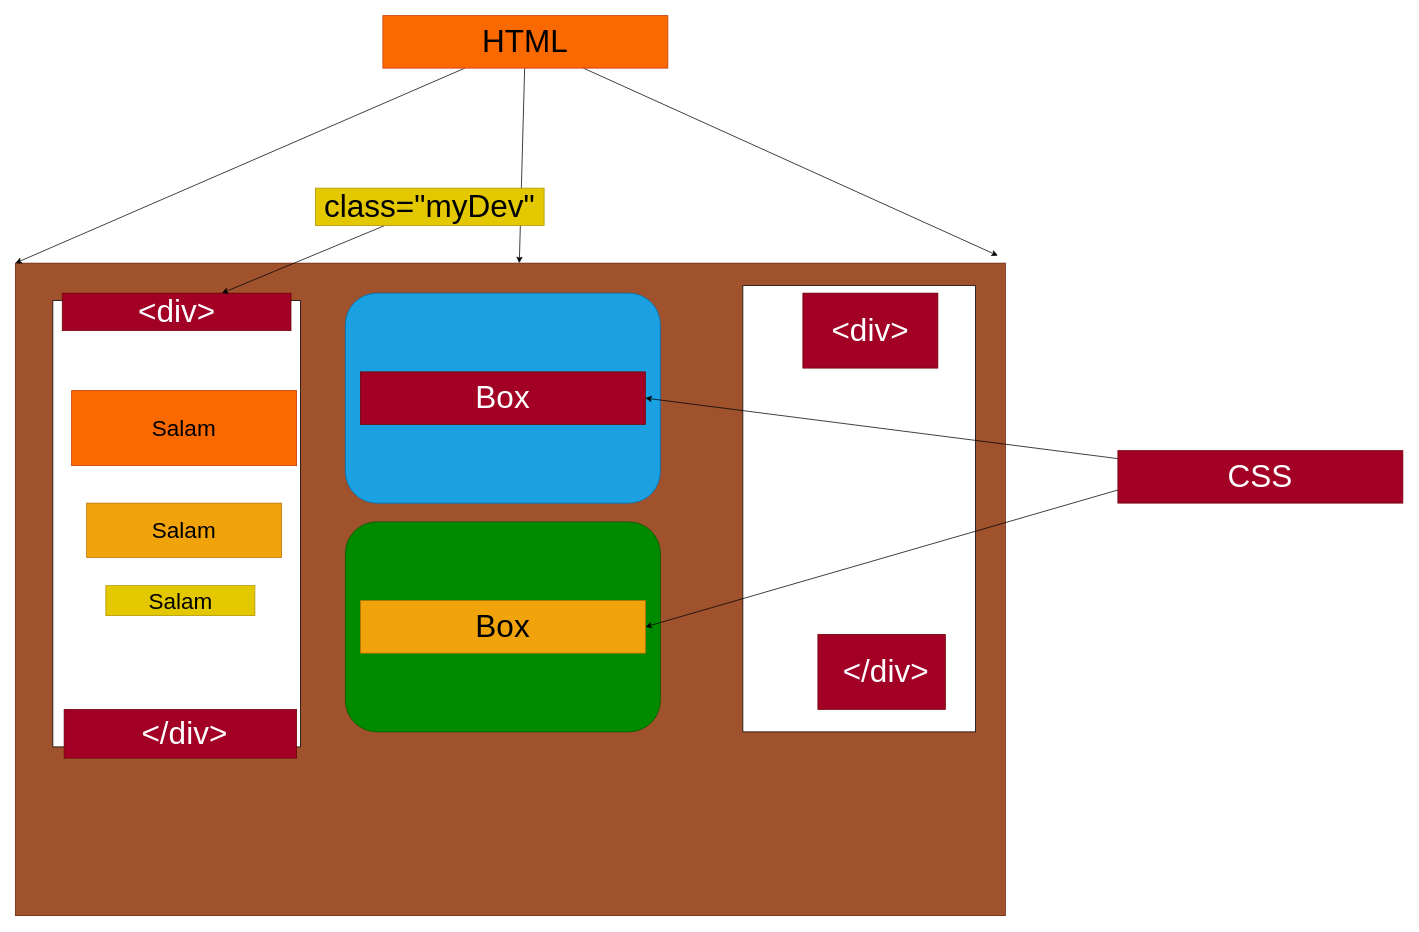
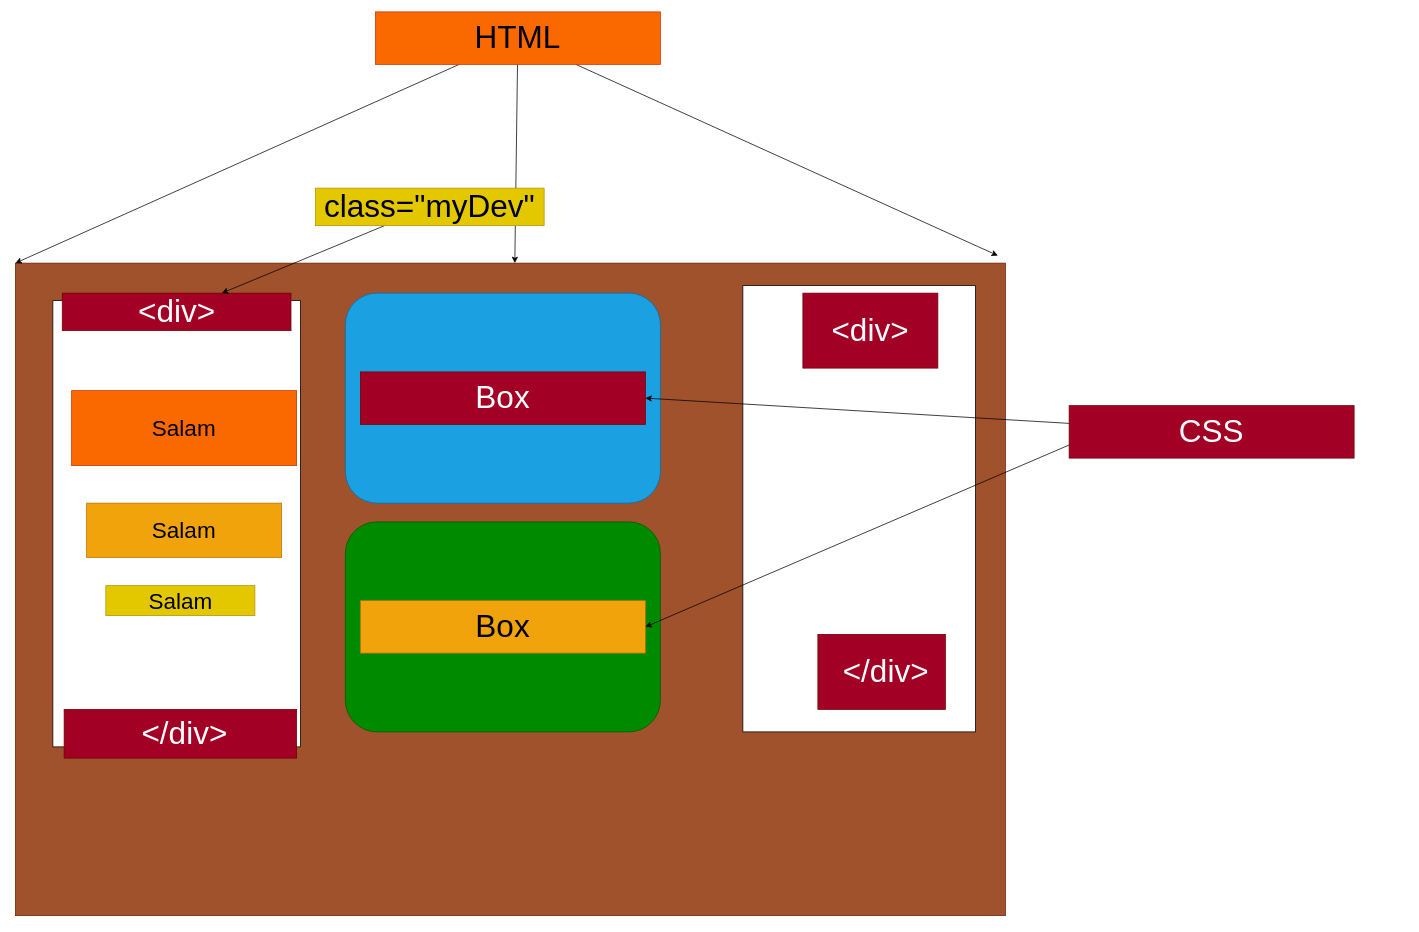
node "HTML": moved (525, 42) -> (518, 38)
node "CSS": moved (1260, 477) -> (1212, 432)
